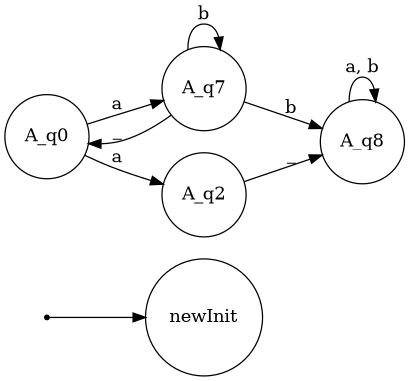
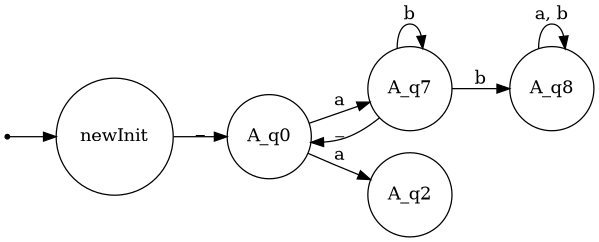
edge "newInit" -> "A_q0": added, label "_"
edge "A_q2" -> "A_q8": removed, label "_"
